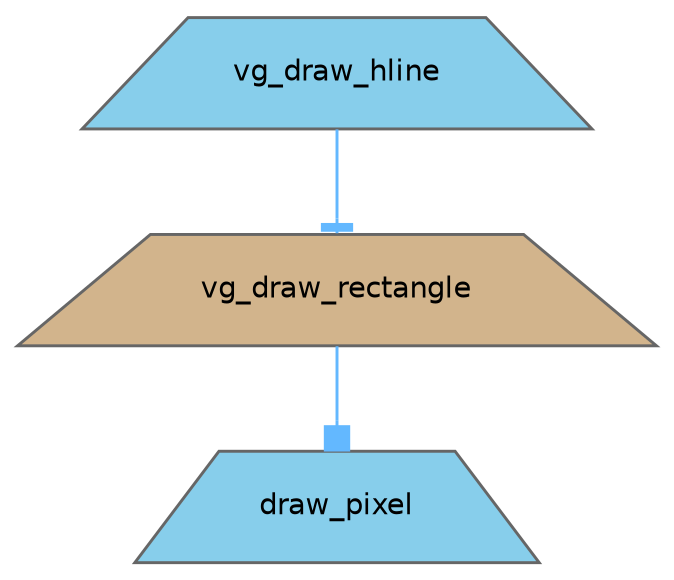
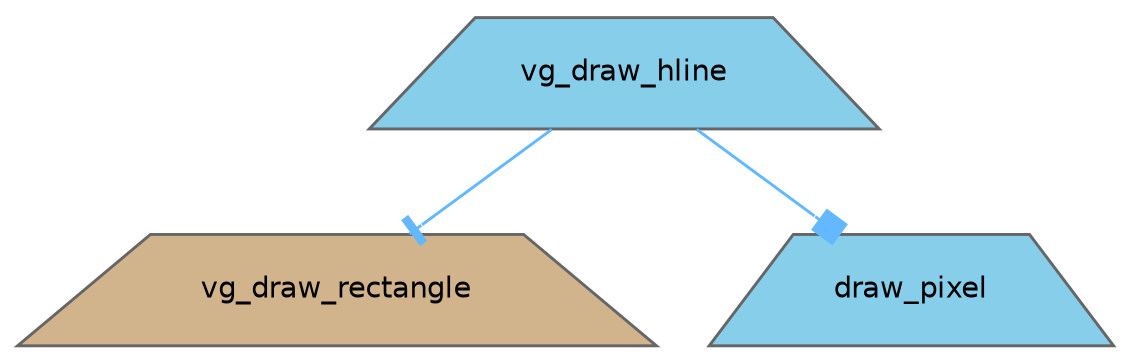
edge "vg_draw_rectangle" -> "draw_pixel": now "vg_draw_hline" -> "draw_pixel"
